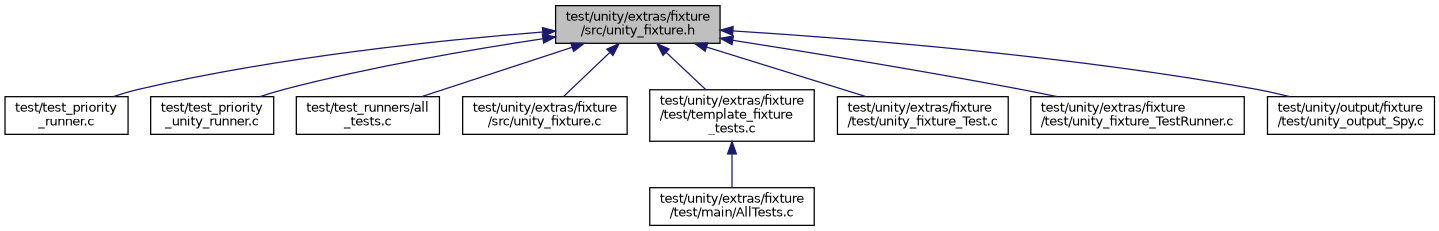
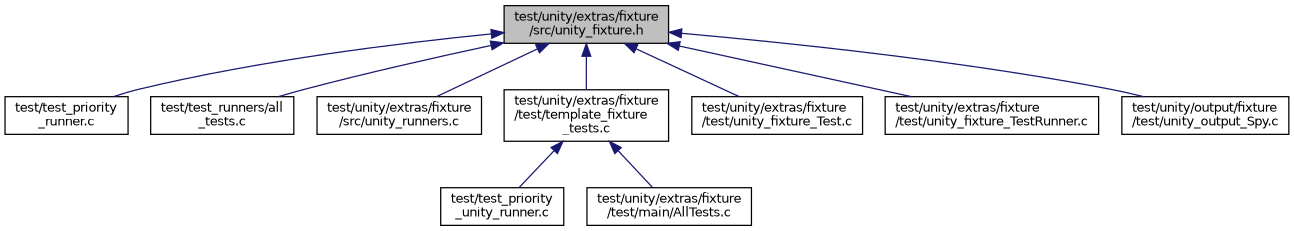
edge "test/test_priority _unity_runner.c" -> "test/unity/extras/fixture /src/unity_fixture.h": now "test/test_priority _unity_runner.c" -> "test/unity/extras/fixture /test/template_fixture _tests.c"
node "test/unity/extras/fixture /src/unity_fixture.c": label "test/unity/extras/fixture /src/unity_fixture.c" -> "test/unity/extras/fixture /src/unity_runners.c"
